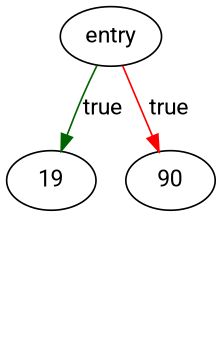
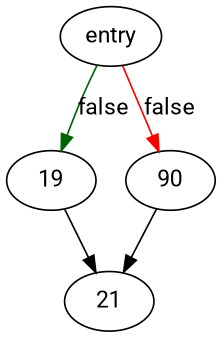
edge "entry" -> "19": label "true" -> "false"
edge "entry" -> "90": label "true" -> "false"
node "21": added
